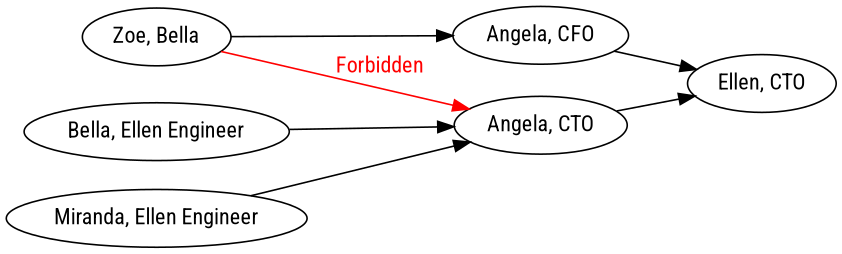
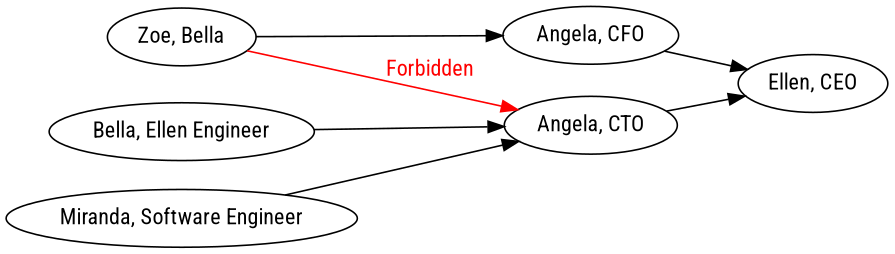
node "Ellen, CTO": label "Ellen, CTO" -> "Ellen, CEO"
node "Miranda, Ellen Engineer": label "Miranda, Ellen Engineer" -> "Miranda, Software Engineer"
